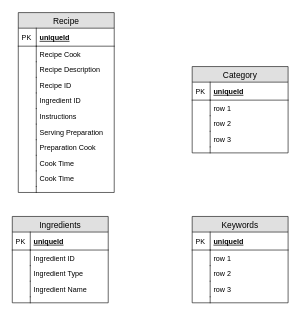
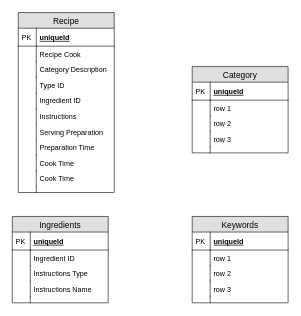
node "Recipe Description": label "Recipe Description" -> "Category Description"
node "Recipe ID": label "Recipe ID" -> "Type ID"
node "Preparation Cook": label "Preparation Cook" -> "Preparation Time"
node "Ingredient Type": label "Ingredient Type" -> "Instructions Type"
node "Ingredient Name": label "Ingredient Name" -> "Instructions Name"
